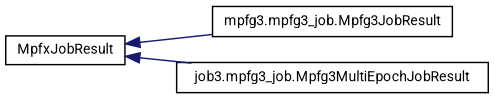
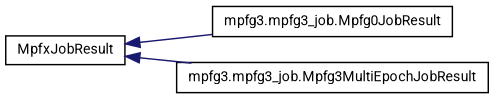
node "mpfg3.mpfg3_job.Mpfg3JobResult": label "mpfg3.mpfg3_job.Mpfg3JobResult" -> "mpfg3.mpfg3_job.Mpfg0JobResult"
node "job3.mpfg3_job.Mpfg3MultiEpochJobResult": label "job3.mpfg3_job.Mpfg3MultiEpochJobResult" -> "mpfg3.mpfg3_job.Mpfg3MultiEpochJobResult"
